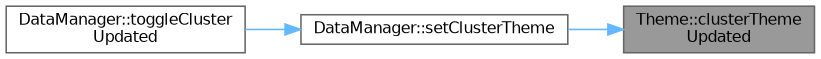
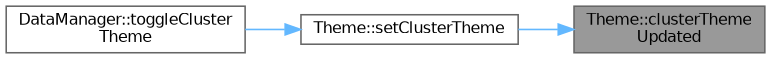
node "DataManager::toggleCluster Updated": label "DataManager::toggleCluster Updated" -> "DataManager::toggleCluster Theme"
node "DataManager::setClusterTheme": label "DataManager::setClusterTheme" -> "Theme::setClusterTheme"
